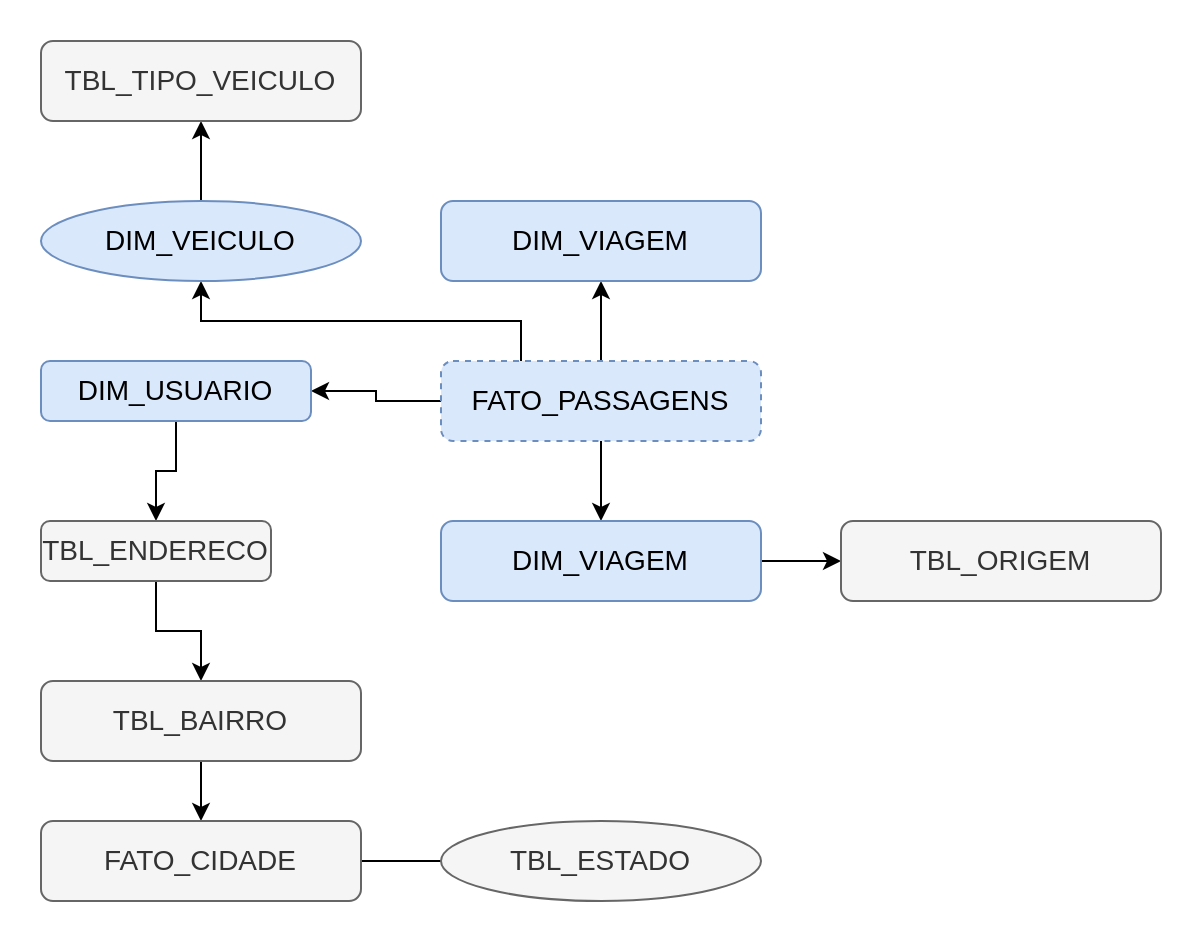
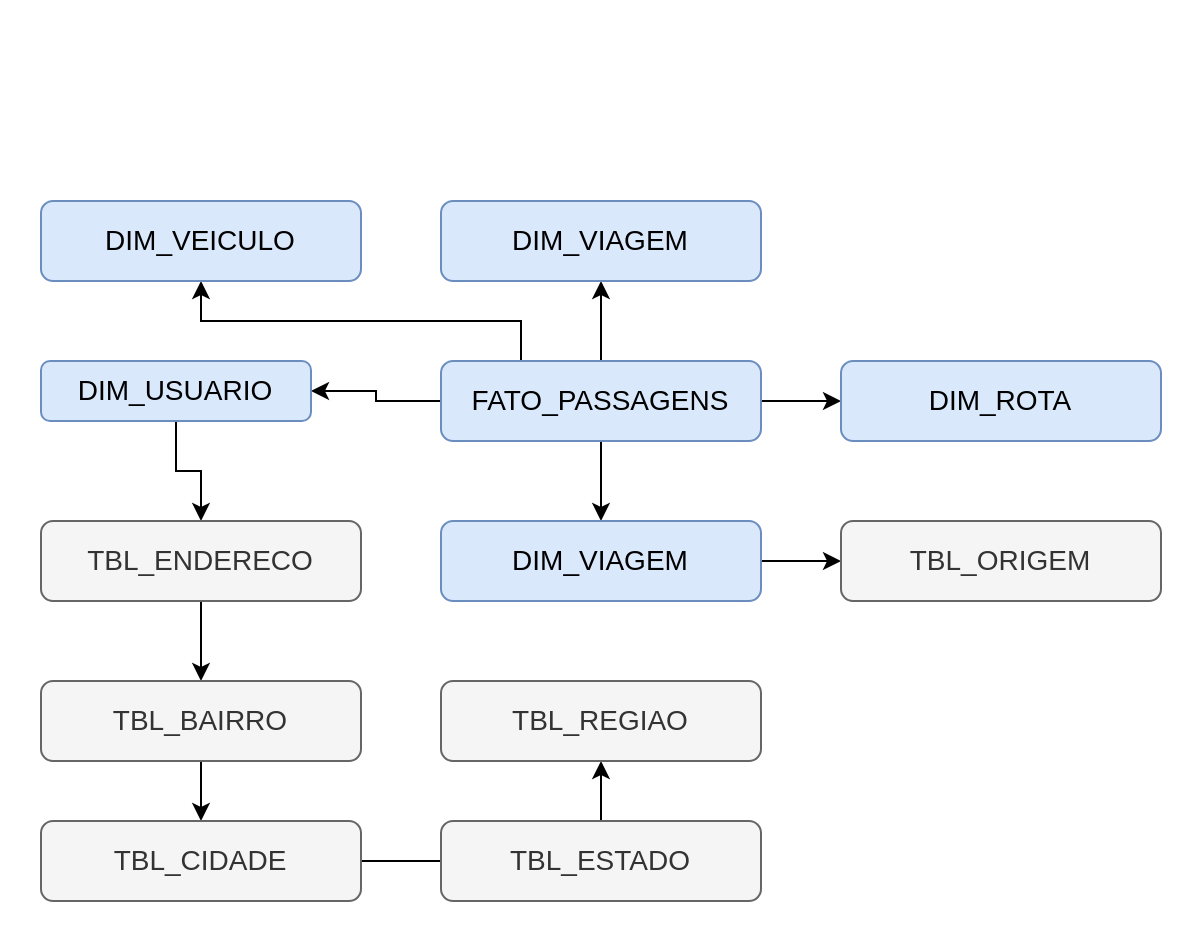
node "TBL_TIPO_VEICULO": removed
edge "DIM_VEICULO" -> "TBL_TIPO_VEICULO": removed
node "DIM_VEICULO": shape ellipse -> rounded rectangle
node "FATO_PASSAGENS": style dashed -> solid
edge "FATO_PASSAGENS" -> "DIM_ROTA": added
node "DIM_ROTA": added
node "TBL_ENDERECO": size 230x60 -> 320x80
node "TBL_REGIAO": added
edge "TBL_ESTADO" -> "TBL_REGIAO": added
node "FATO_CIDADE": label "FATO_CIDADE" -> "TBL_CIDADE"
node "TBL_ESTADO": shape ellipse -> rounded rectangle
